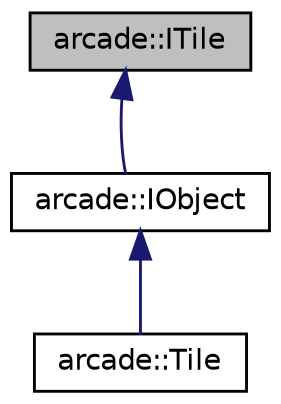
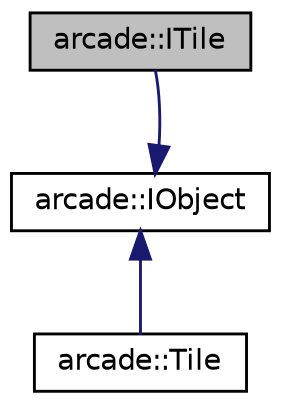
edge "arcade::IObject" -> "arcade::ITile": reversed
